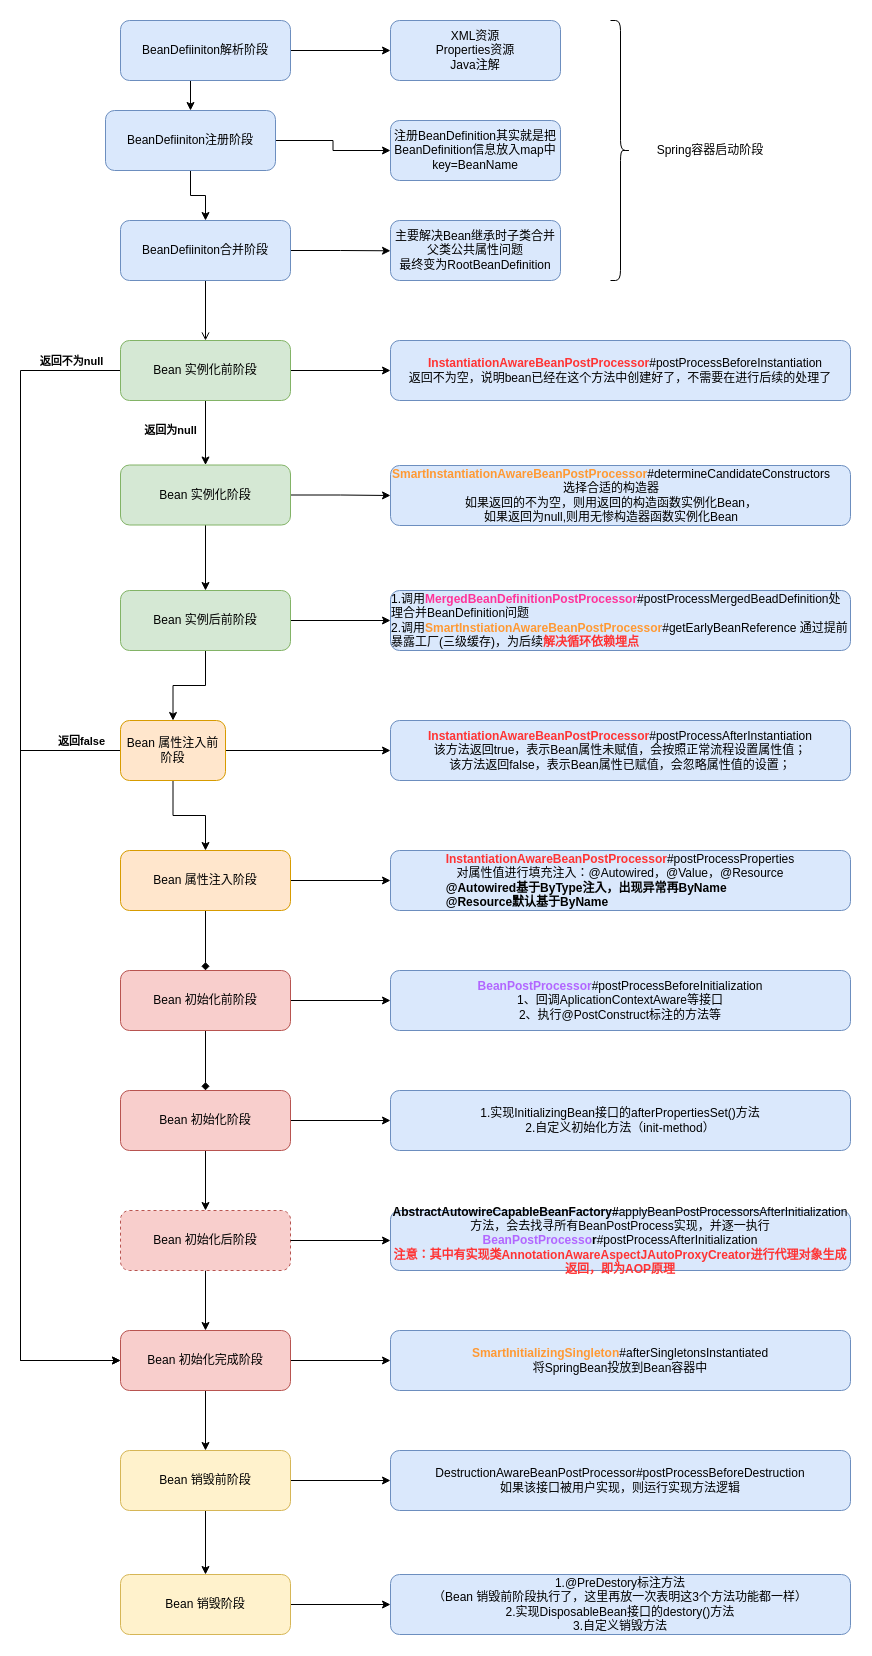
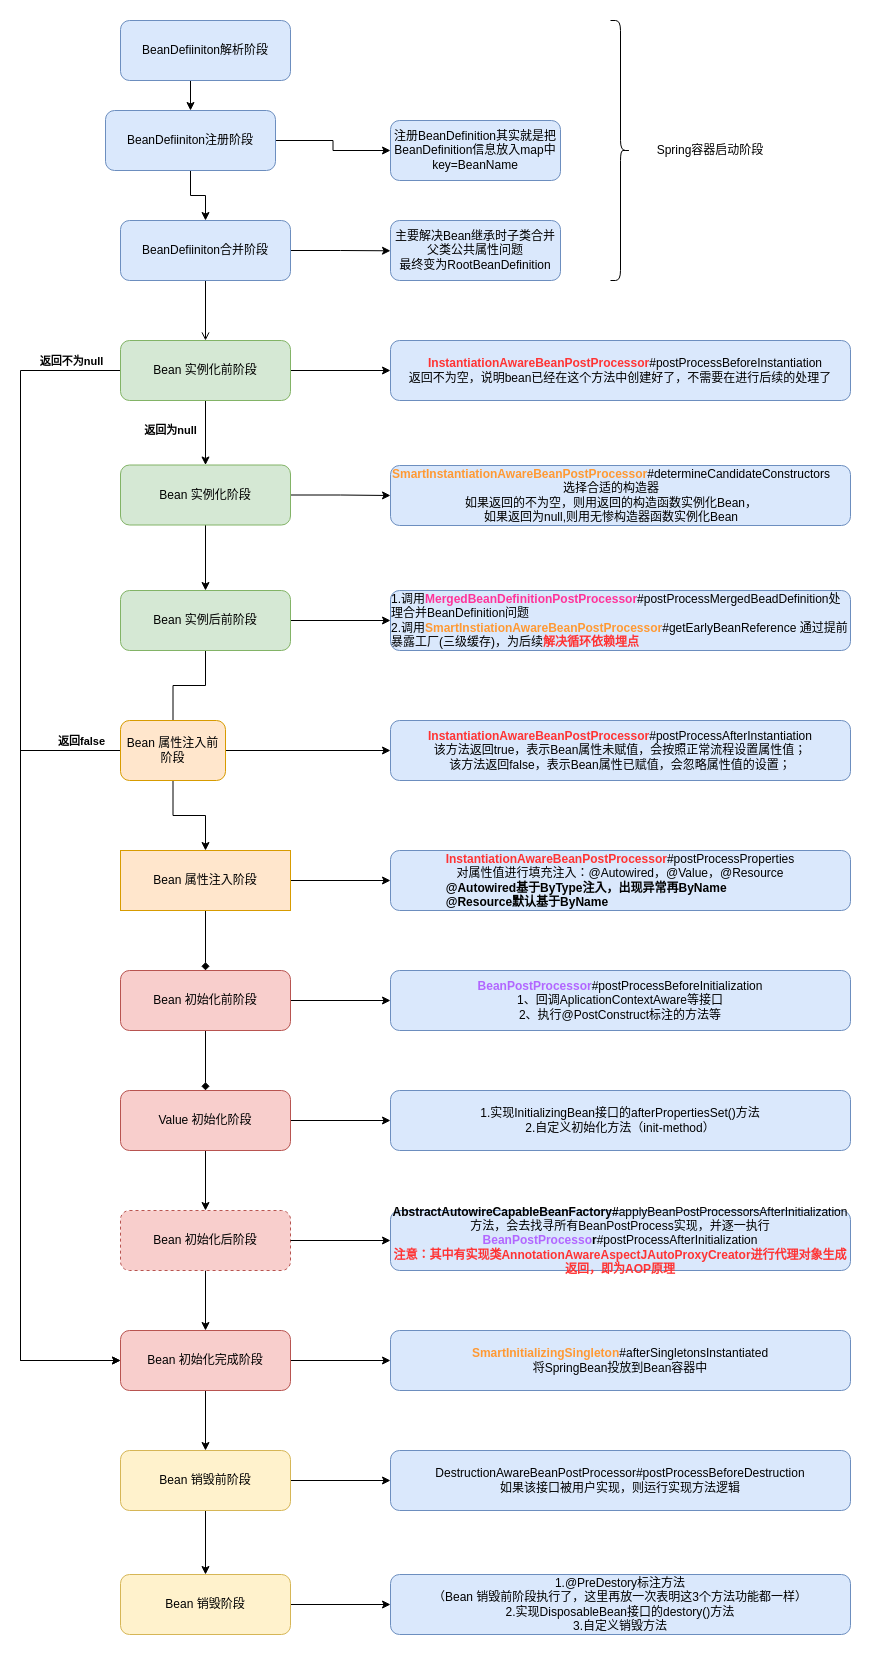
edge "BeanDefiiniton解析阶段" -> "XML资源 Properties资源 Java注解": removed
node "XML资源 Properties资源 Java注解": removed
edge "Bean 实例后前阶段" -> "Bean 属性注入前阶段": arrowhead classic -> none
node "Bean 属性注入阶段": shape rounded rectangle -> rectangle
node "Bean 初始化阶段": label "Bean 初始化阶段" -> "Value 初始化阶段"
